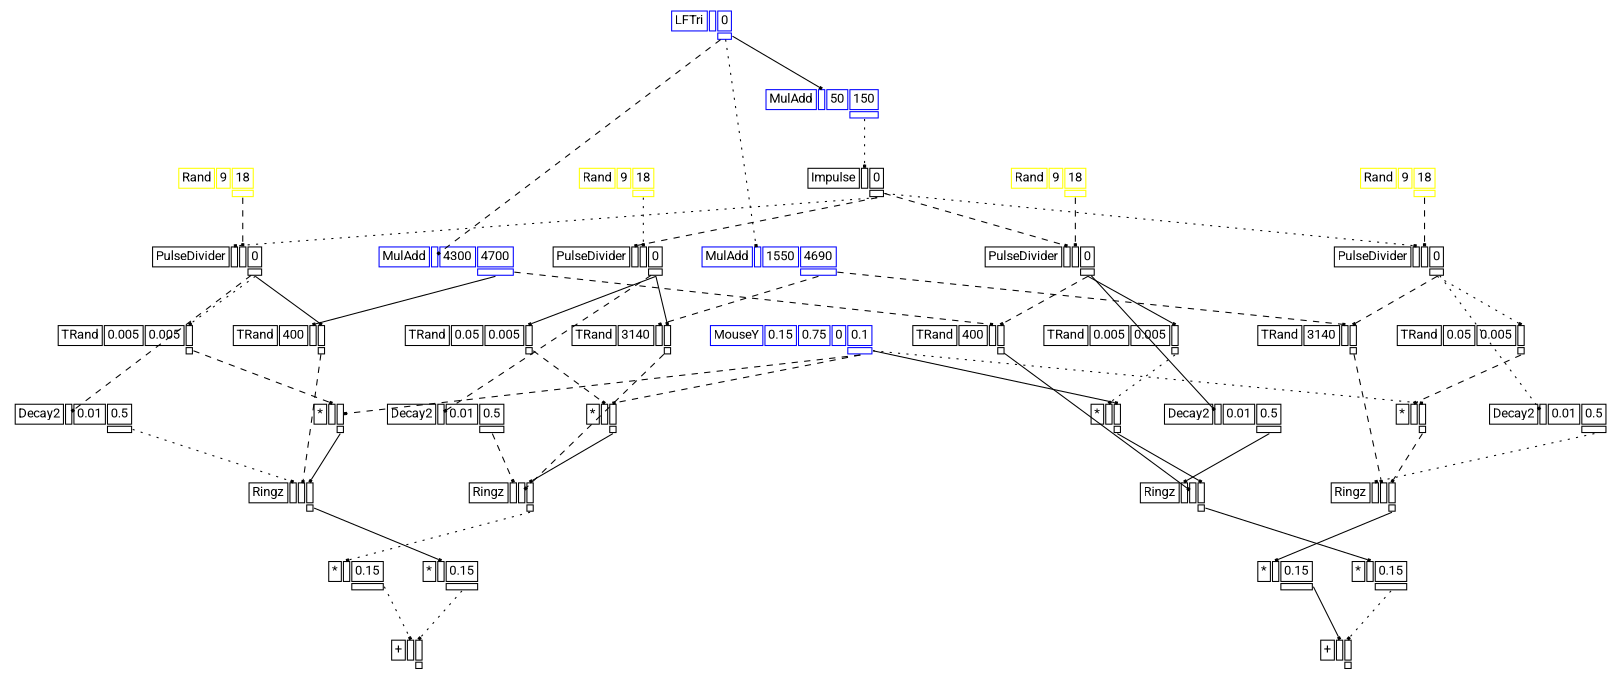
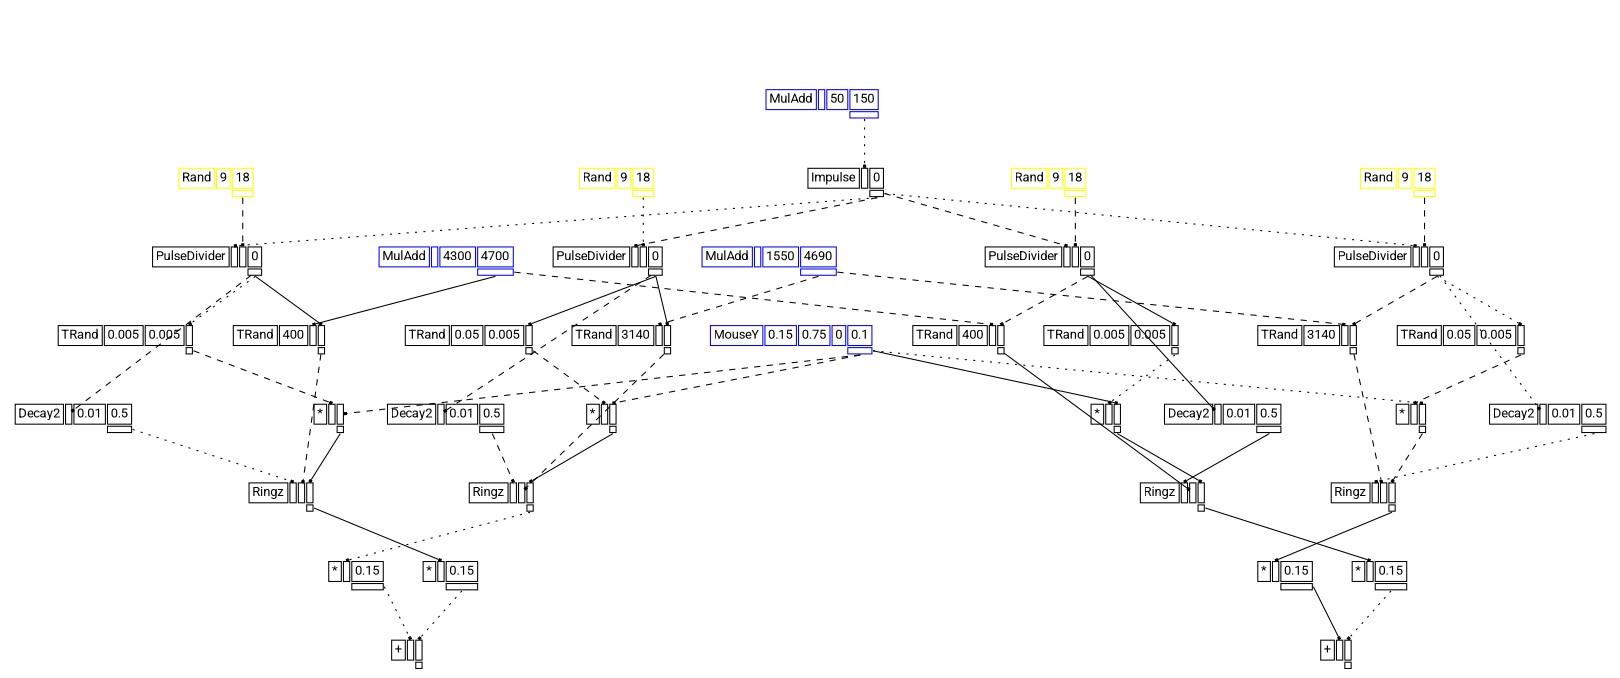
node "LFTri": removed
